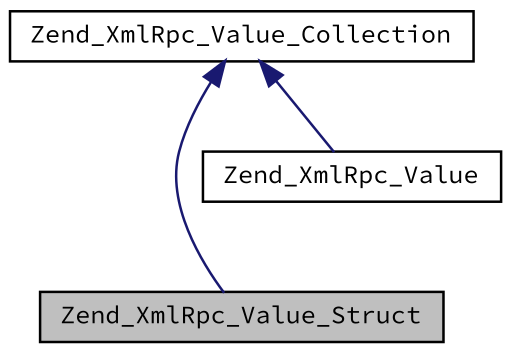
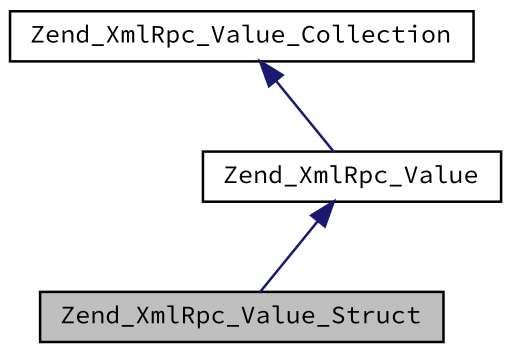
edge "Zend_XmlRpc_Value_Struct" -> "Zend_XmlRpc_Value_Collection": now "Zend_XmlRpc_Value_Struct" -> "Zend_XmlRpc_Value"
